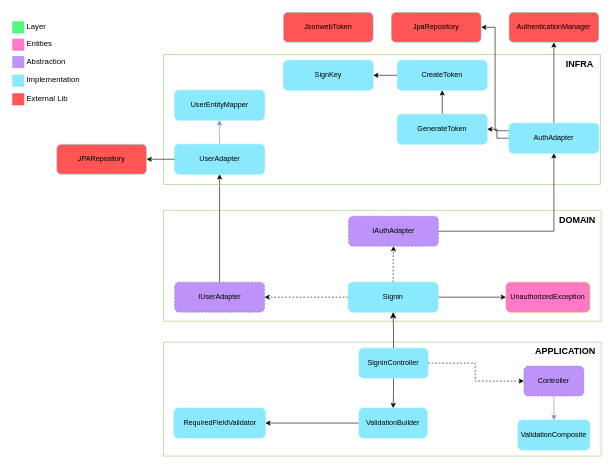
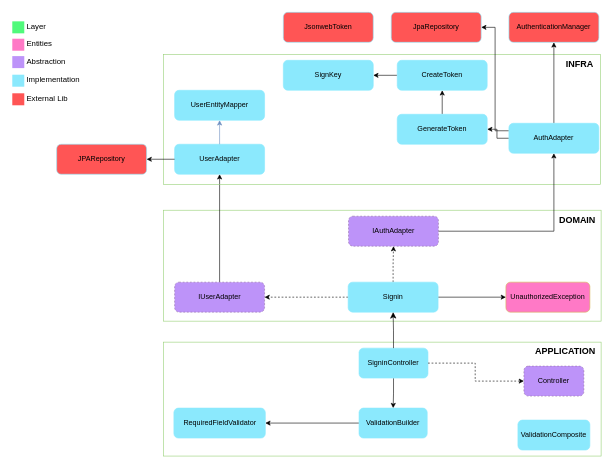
edge "Controller" -> "ValidationComposite": removed
